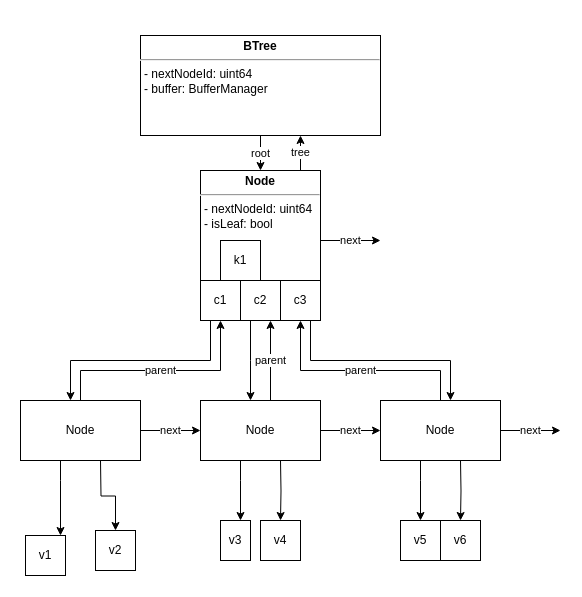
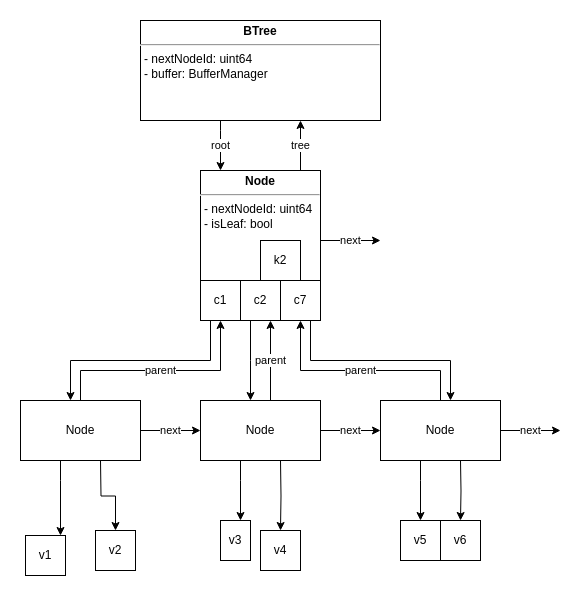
node "BTree - nextNodeId: uint64 - buffer: BufferManager": moved (261, 86) -> (261, 71)
node "k1": removed
node "k2": added
node "c3": label "c3" -> "c7"
node "v4": moved (281, 541) -> (281, 551)
